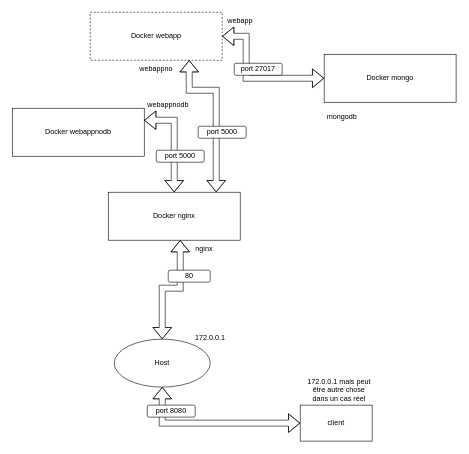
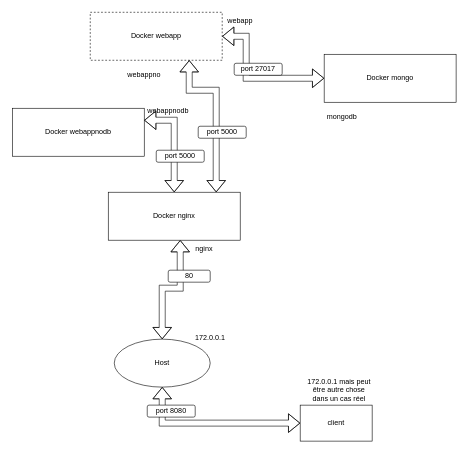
node "webappno": moved (156, 69) -> (144, 75)
node "webappnodb": moved (168, 105) -> (168, 111)
